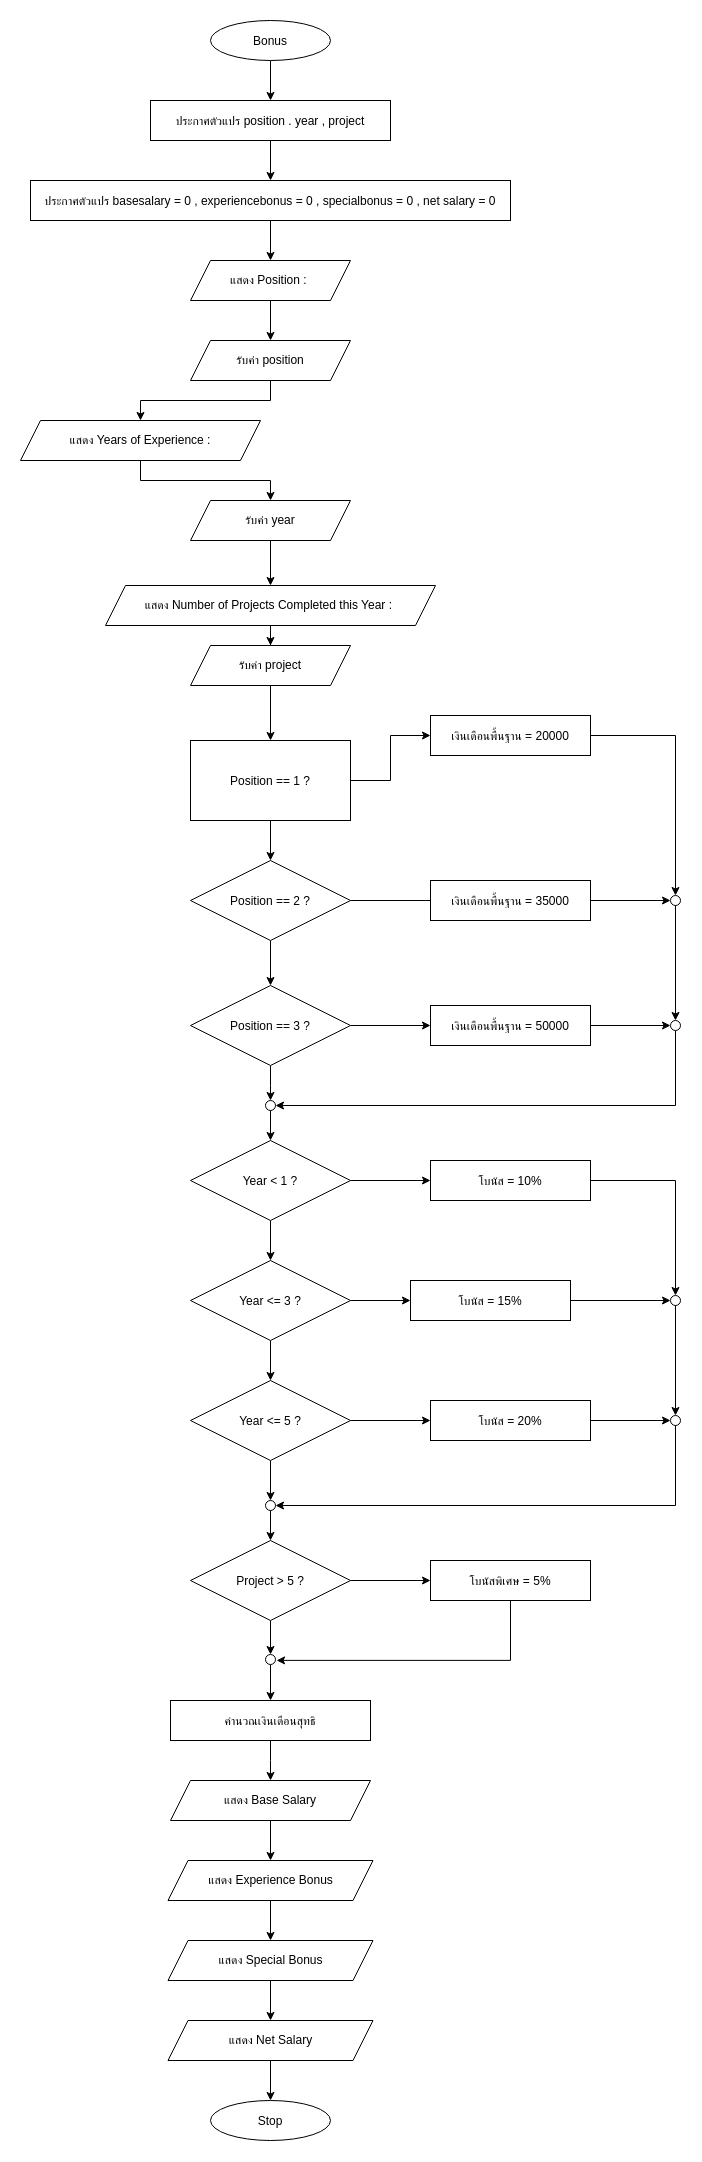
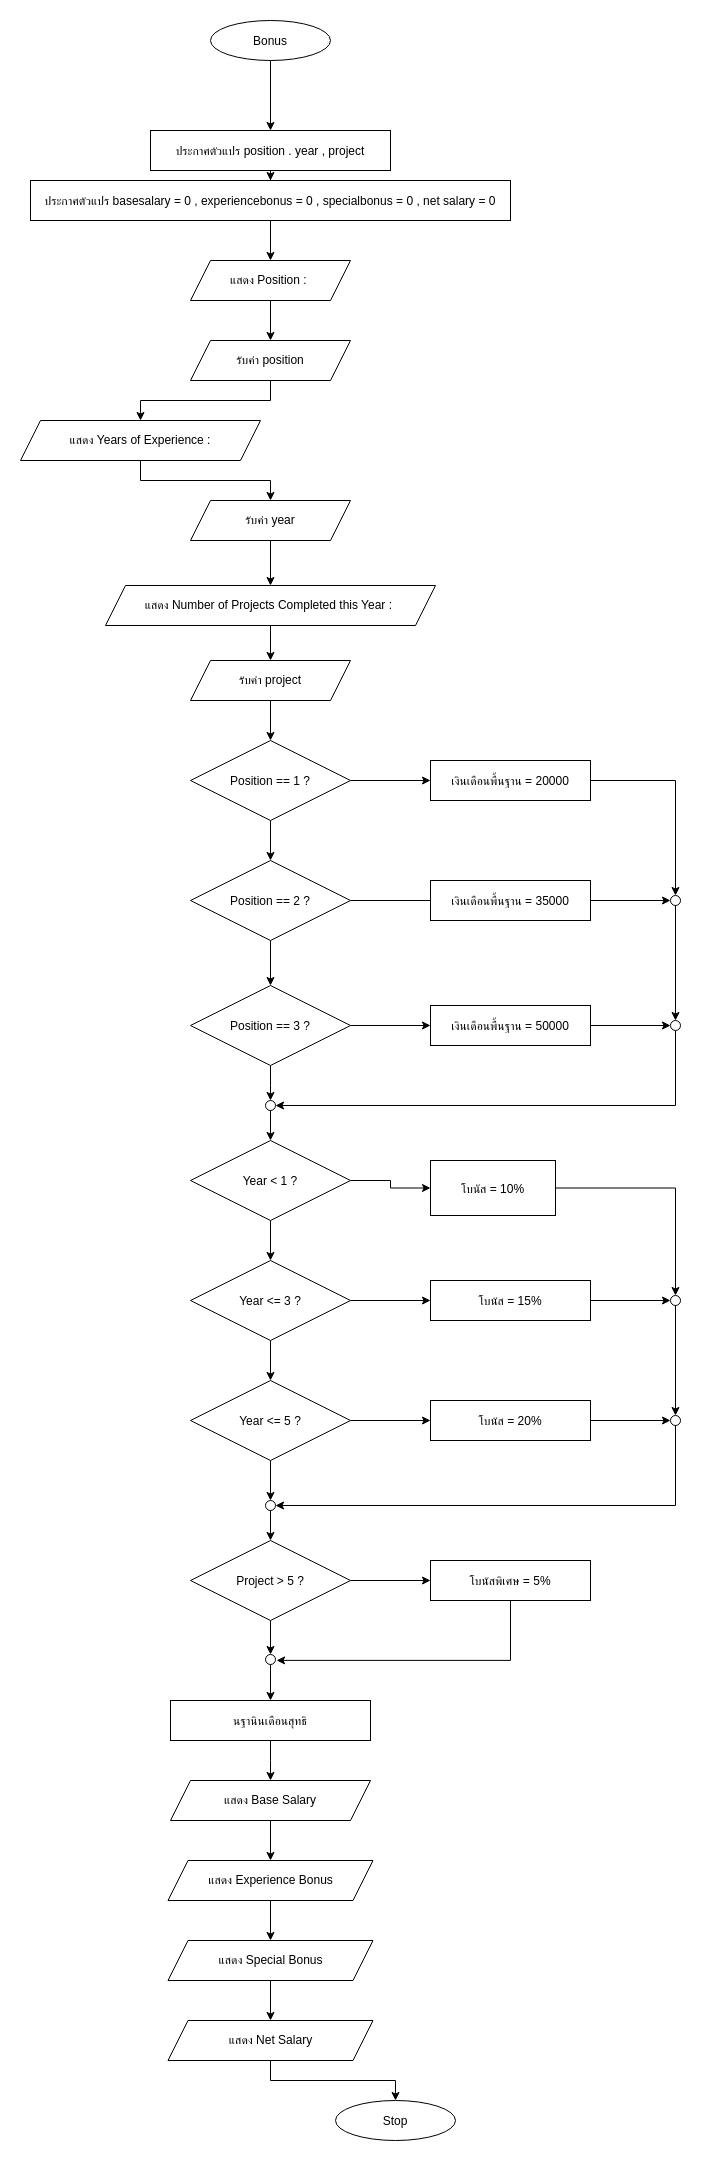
node "ประกาศตัวแปร position . year , project": moved (271, 121) -> (271, 151)
node "รับค่า project": moved (271, 666) -> (271, 681)
node "เงินเดือนพื้นฐาน = 20000": moved (511, 736) -> (511, 781)
node "Position == 1 ?": shape rectangle -> diamond
node "โบนัส = 10%": size 160x40 -> 125x55
node "โบนัส = 15%": moved (491, 1301) -> (511, 1301)
node "คำนวณเงินเดือนสุทธิ": label "คำนวณเงินเดือนสุทธิ" -> "นฐานินเดือนสุทธิ"
node "Stop": moved (271, 2121) -> (396, 2121)
